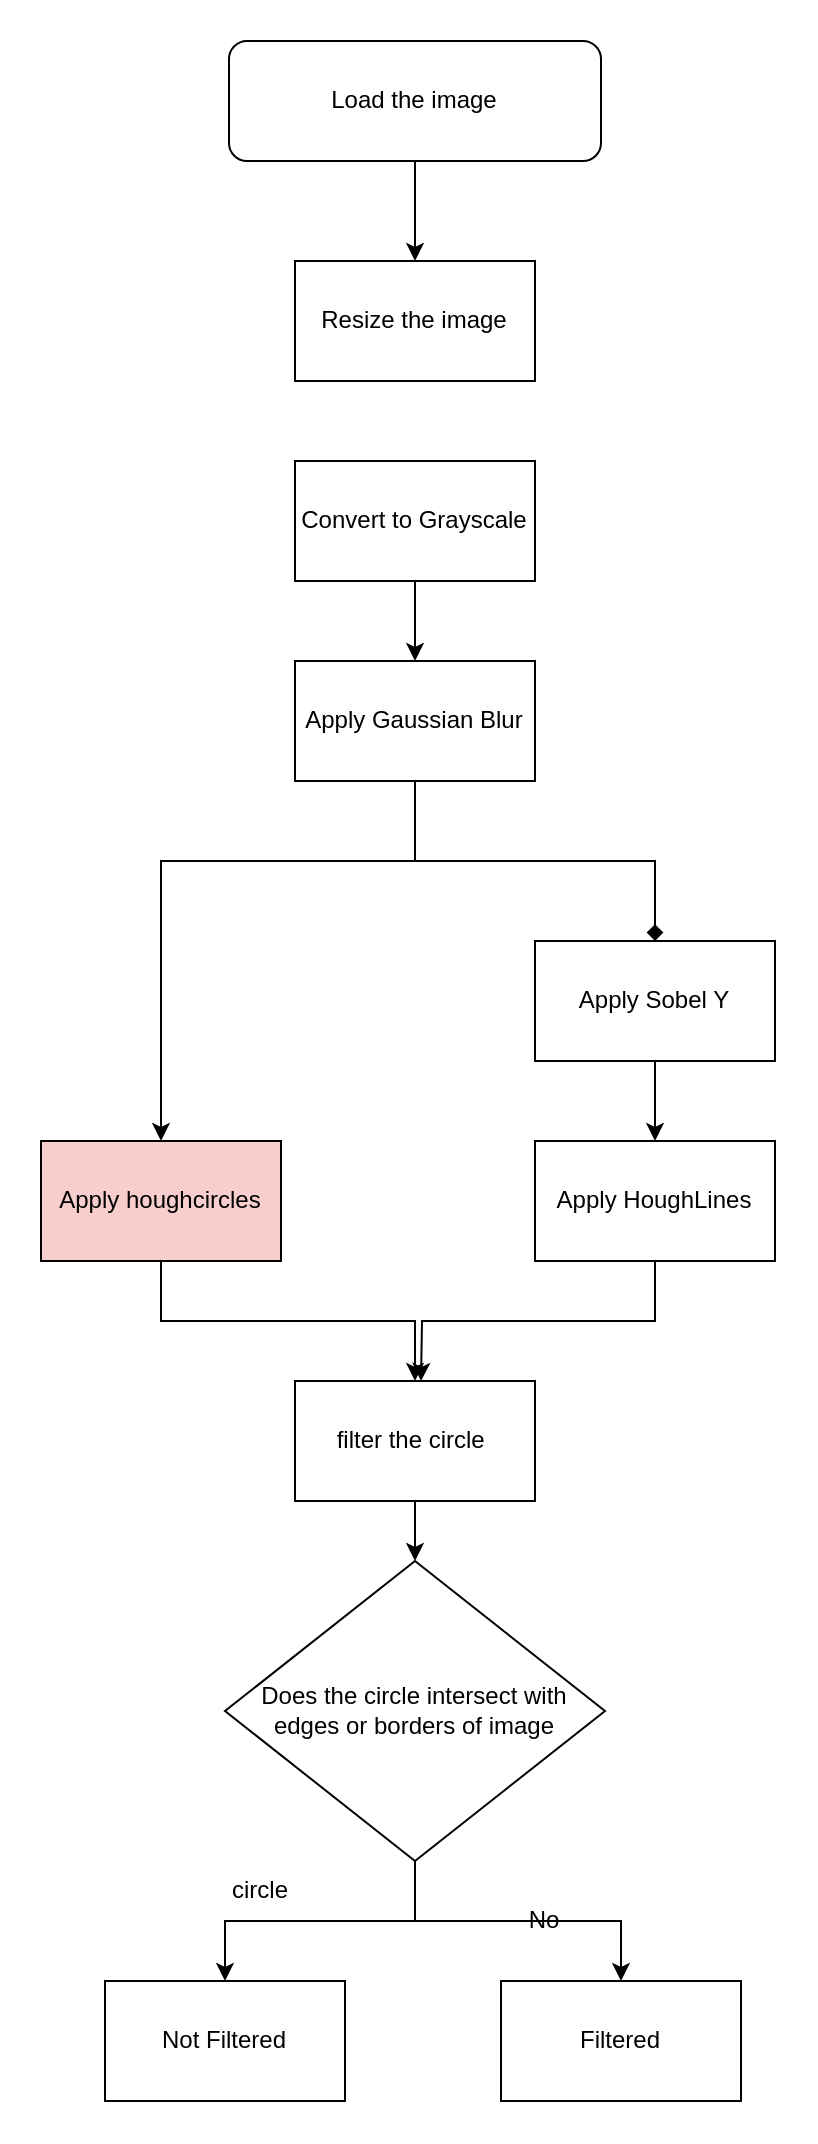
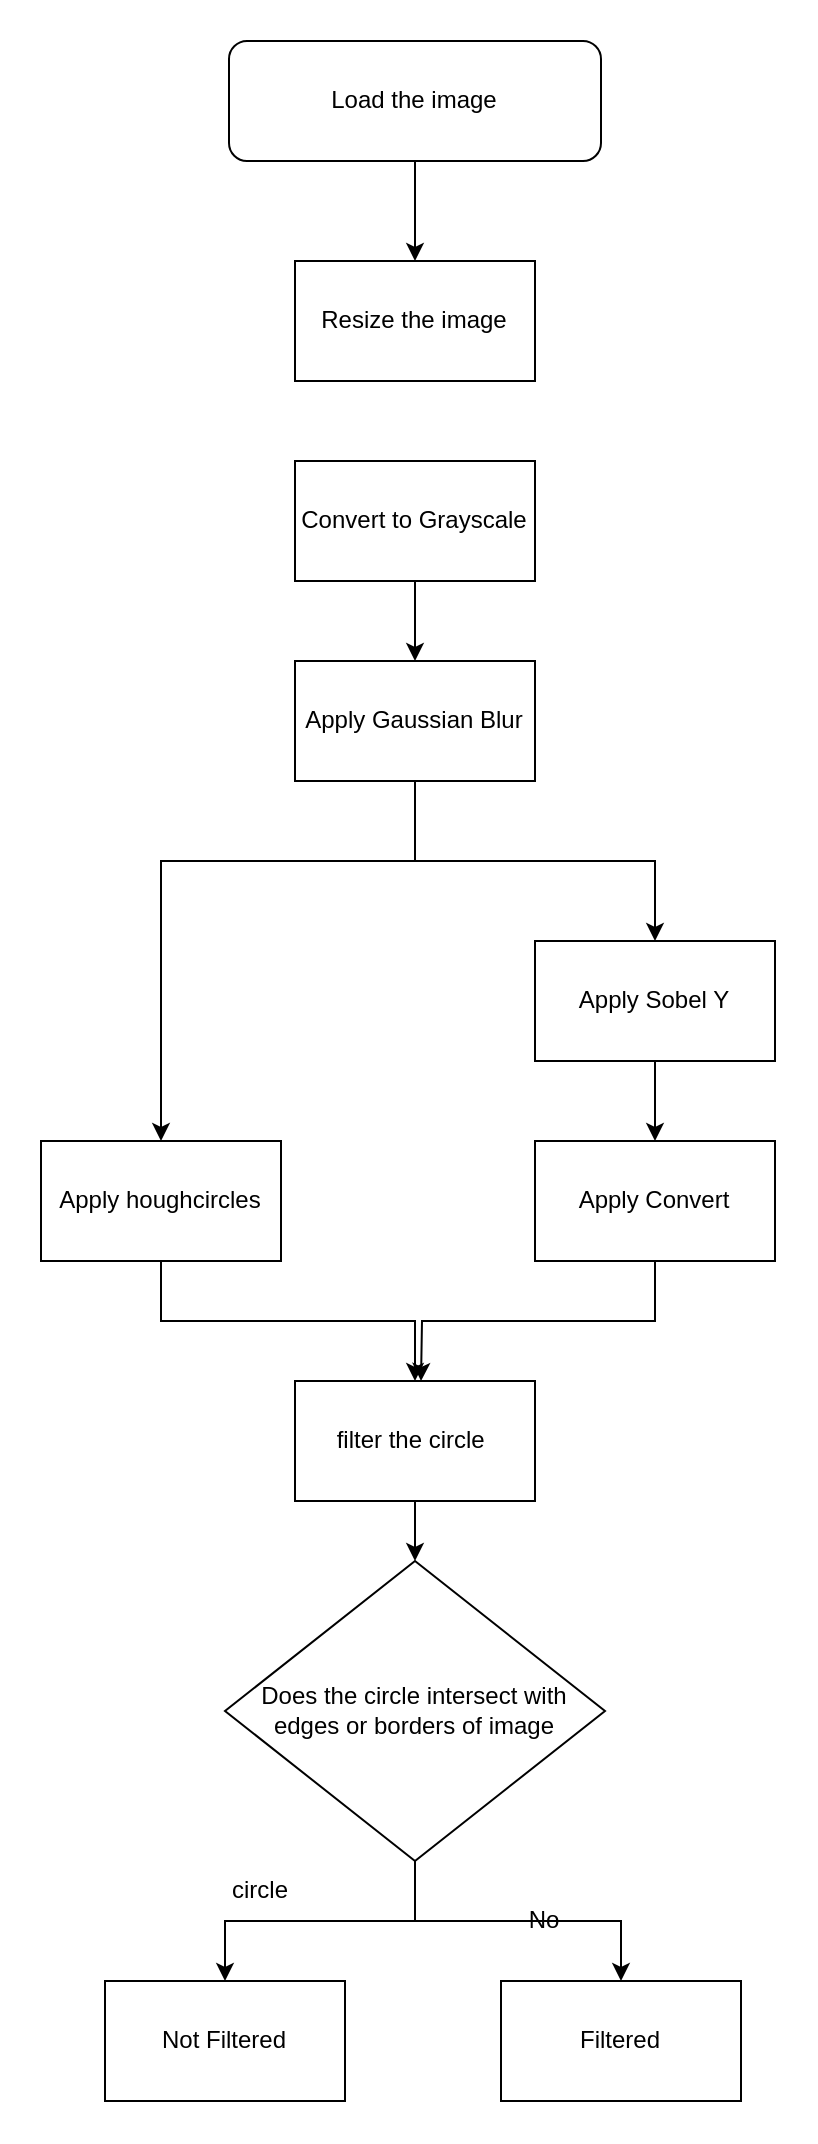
edge "Apply Gaussian Blur" -> "Apply Sobel Y": arrowhead diamond -> classic
node "Apply houghcircles": fillcolor #f8cecc -> #ffffff
node "Apply HoughLines": label "Apply HoughLines" -> "Apply Convert"
